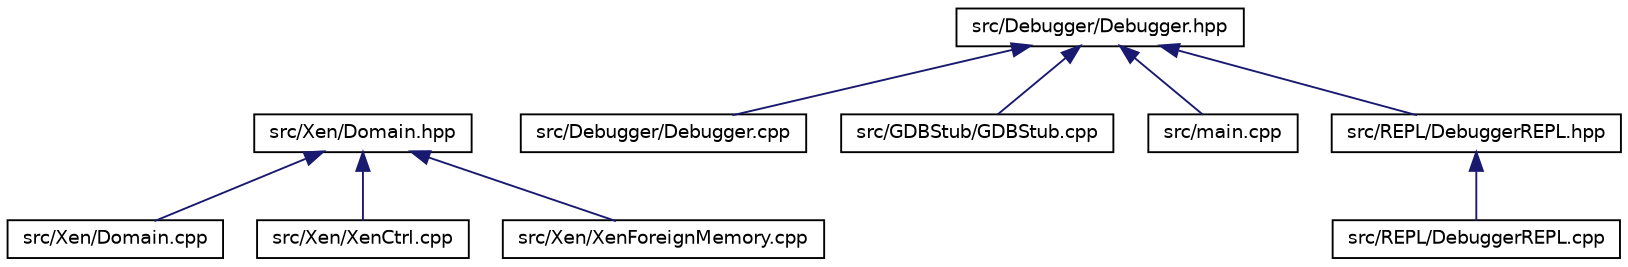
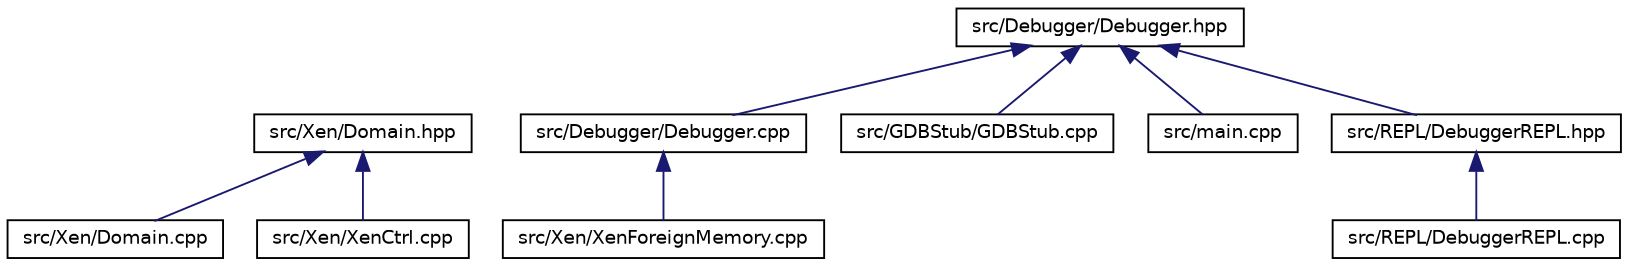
edge "src/Xen/XenForeignMemory.cpp" -> "src/Xen/Domain.hpp": now "src/Xen/XenForeignMemory.cpp" -> "src/Debugger/Debugger.cpp"
